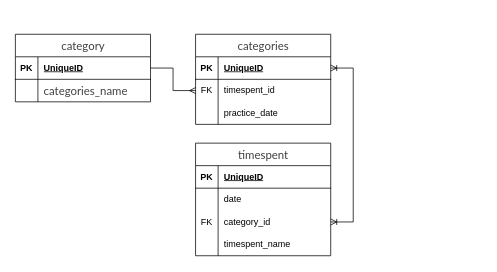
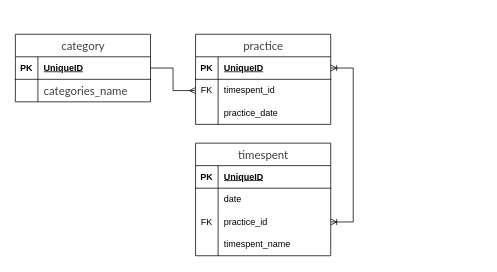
node "categories": label "categories" -> "practice"
node "category_id": label "category_id" -> "practice_id"
